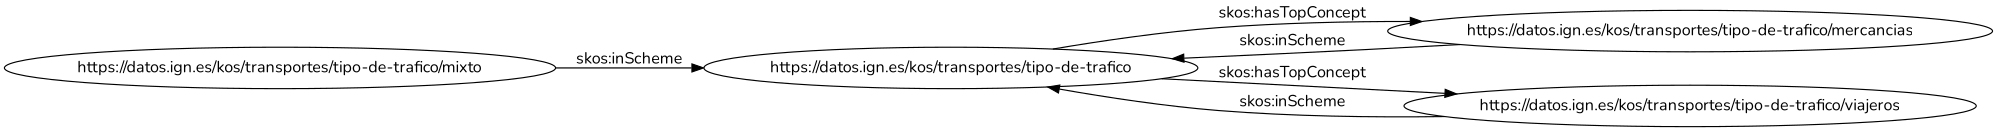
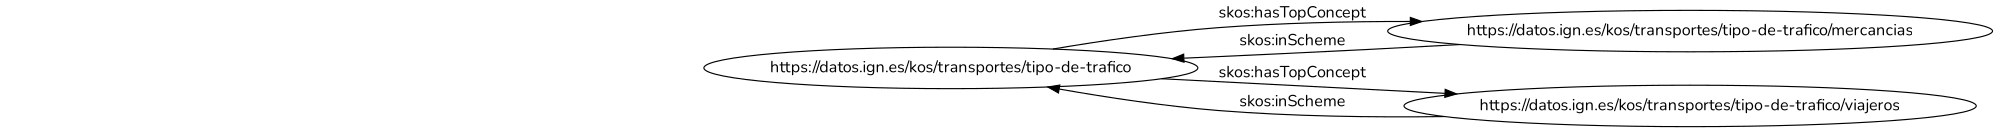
node "https://datos.ign.es/kos/transportes/tipo-de-trafico/mixto": removed
